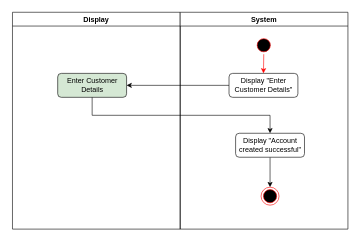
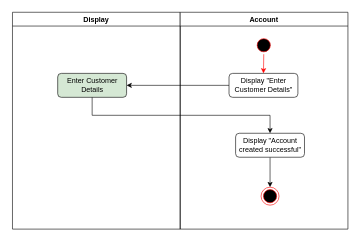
node "System": label "System" -> "Account"
